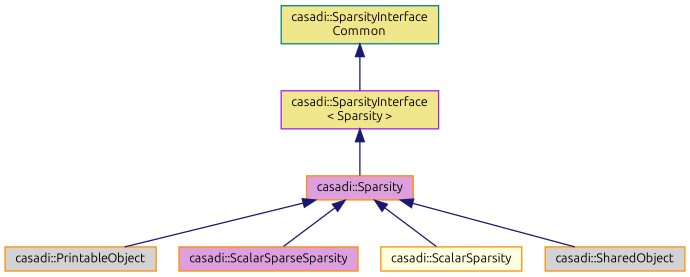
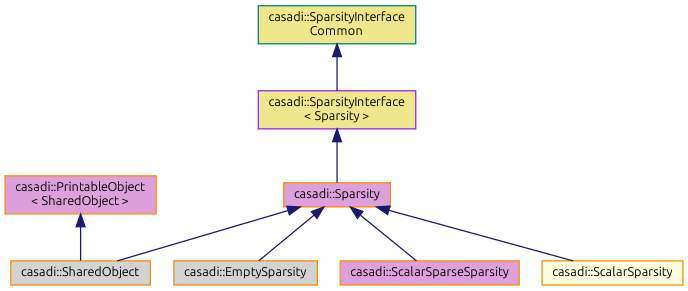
node "casadi::PrintableObject < SharedObject >": added
node "casadi::PrintableObject": label "casadi::PrintableObject" -> "casadi::EmptySparsity"
